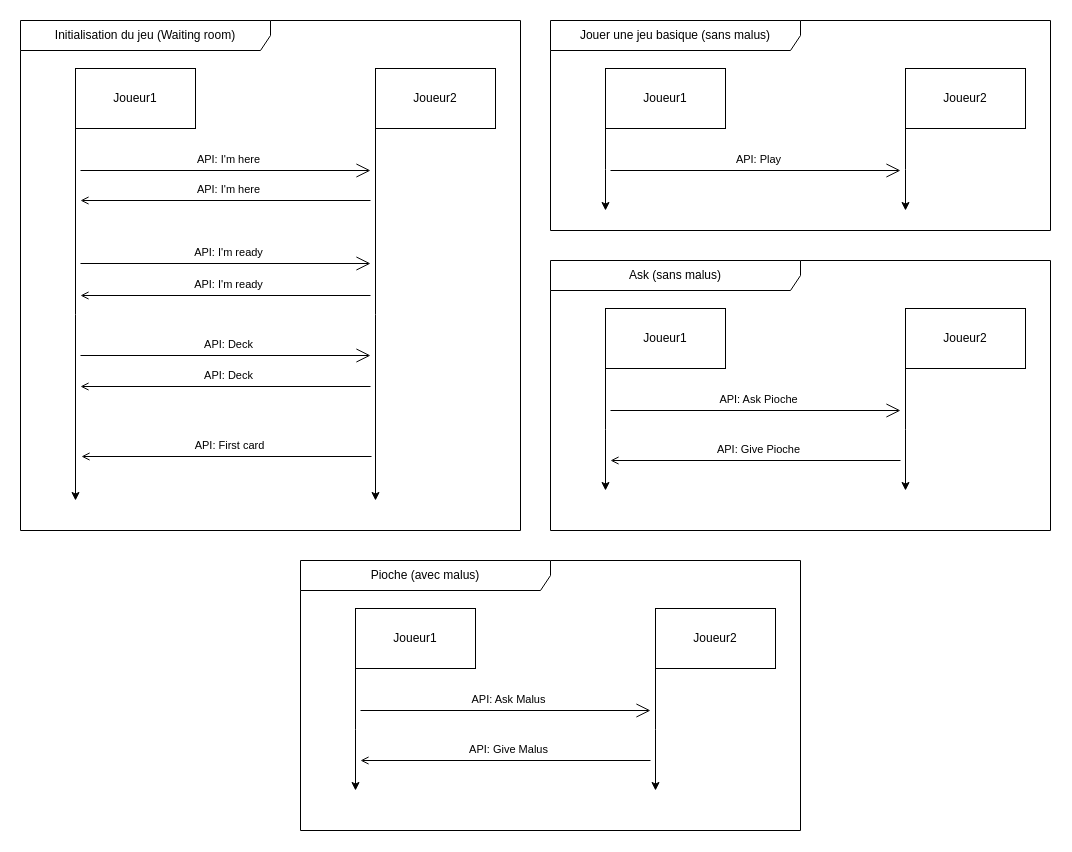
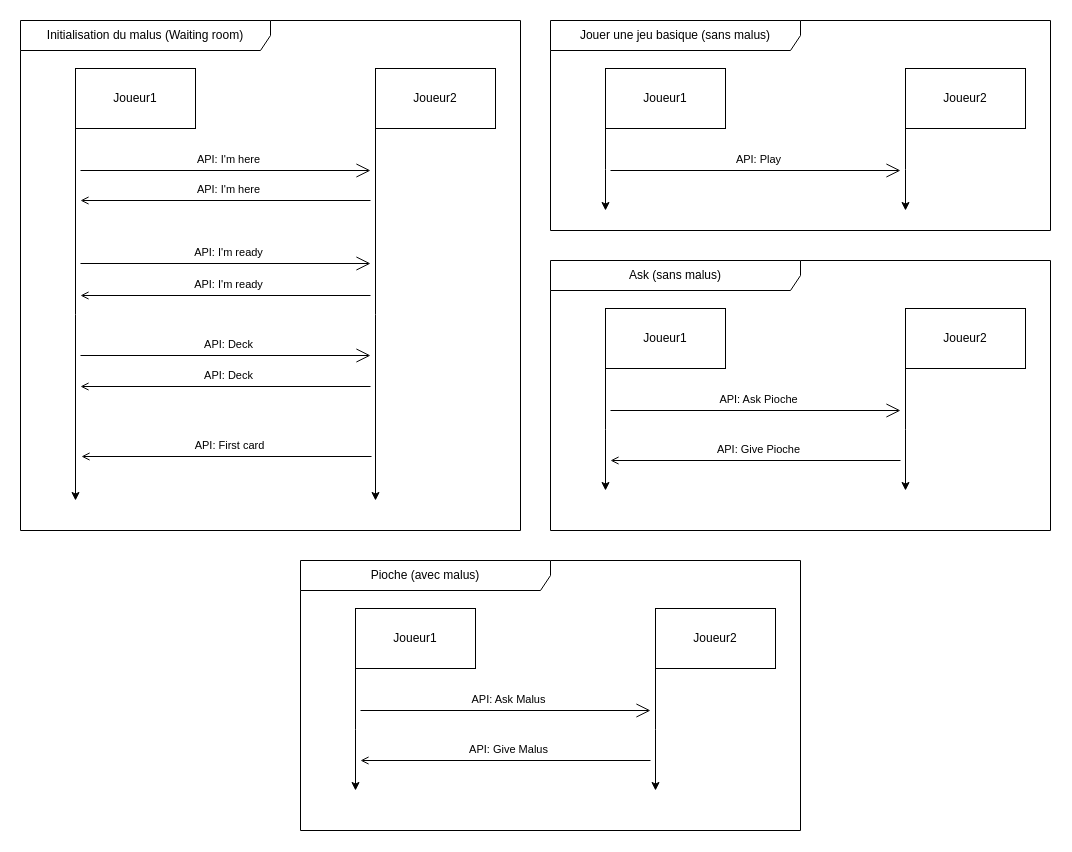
node "Initialisation du jeu (Waiting room)": label "Initialisation du jeu (Waiting room)" -> "Initialisation du malus (Waiting room)"
